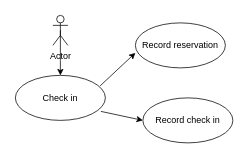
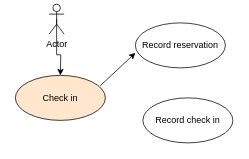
node "Actor": moved (60, 30) -> (57, 19)
node "Check in": fillcolor #ffffff -> #ffe6cc
edge "Check in" -> "Record check in": removed
